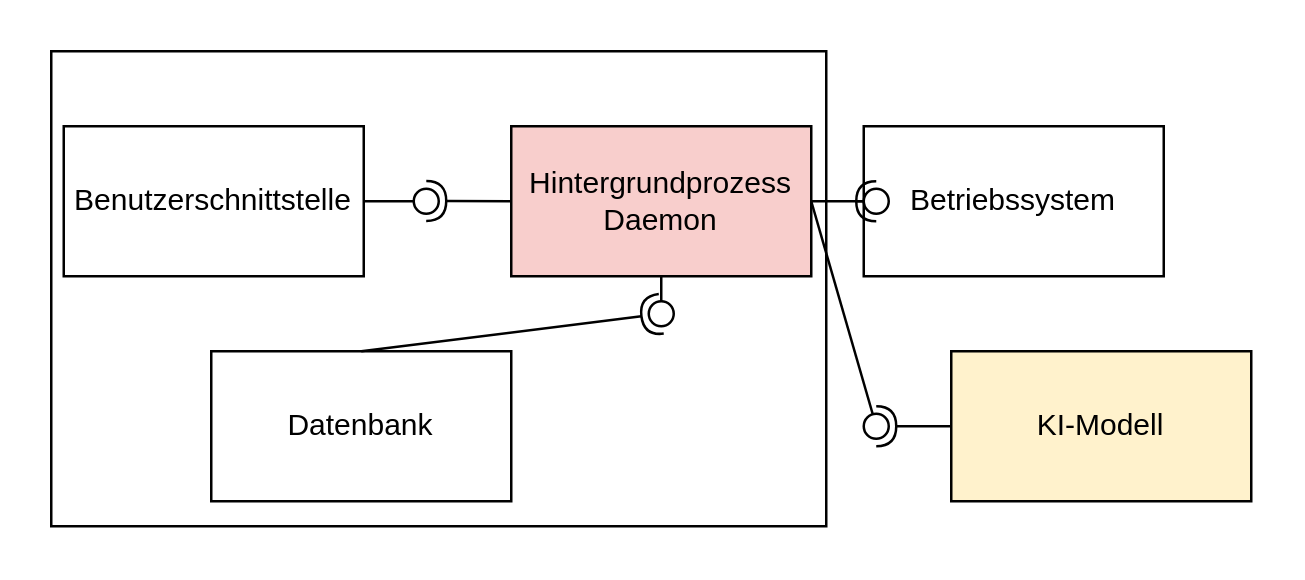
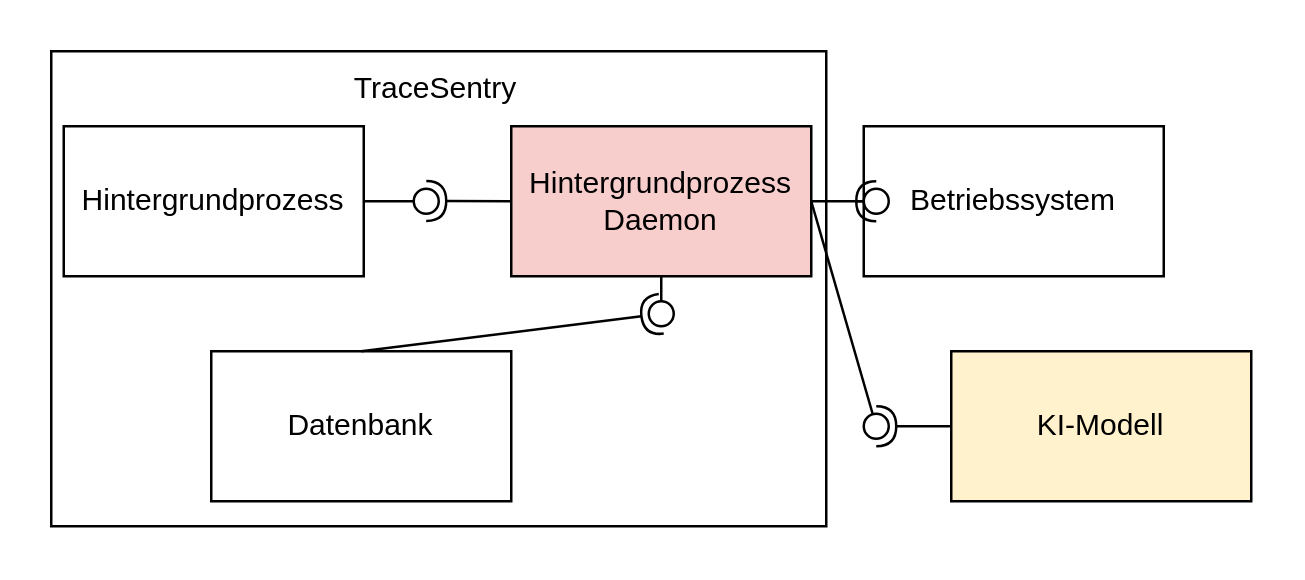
node "TraceSentry": added
node "Benutzerschnittstelle": label "Benutzerschnittstelle" -> "Hintergrundprozess"
